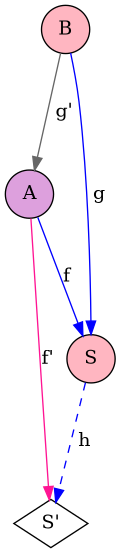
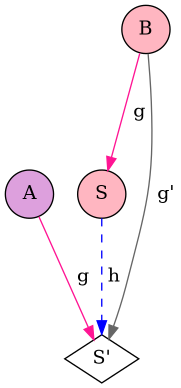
edge "B" -> "A": now "B" -> "S'"
edge "B" -> "S": color blue -> deeppink
edge "A" -> "S": removed, label "f"
edge "A" -> "S'": label "f'" -> " g"
